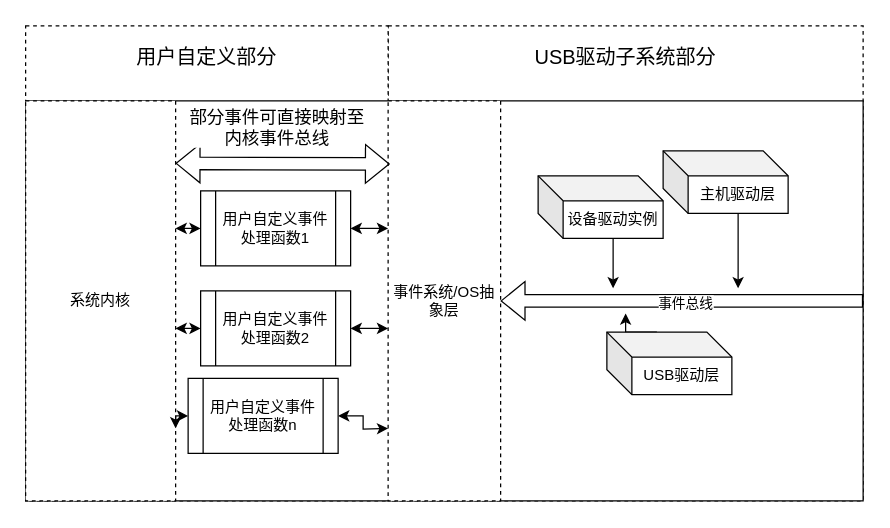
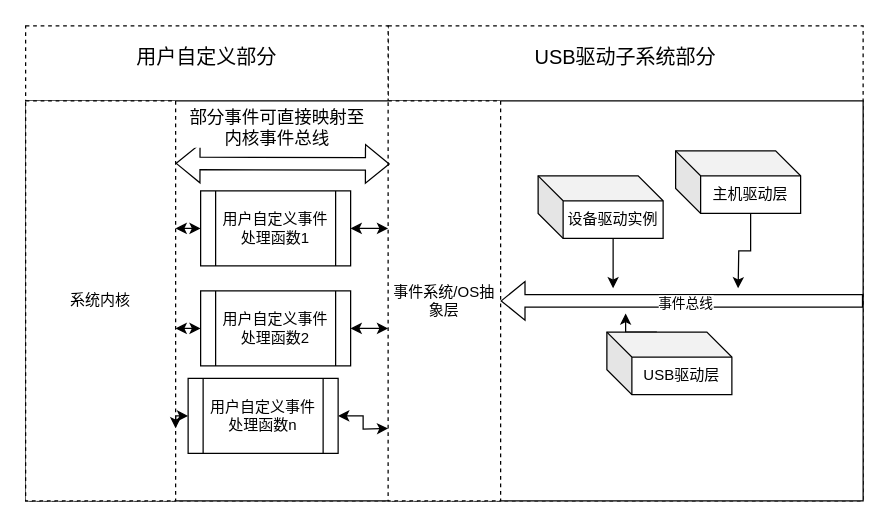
node "主机驱动层": moved (726, 182) -> (738, 182)
